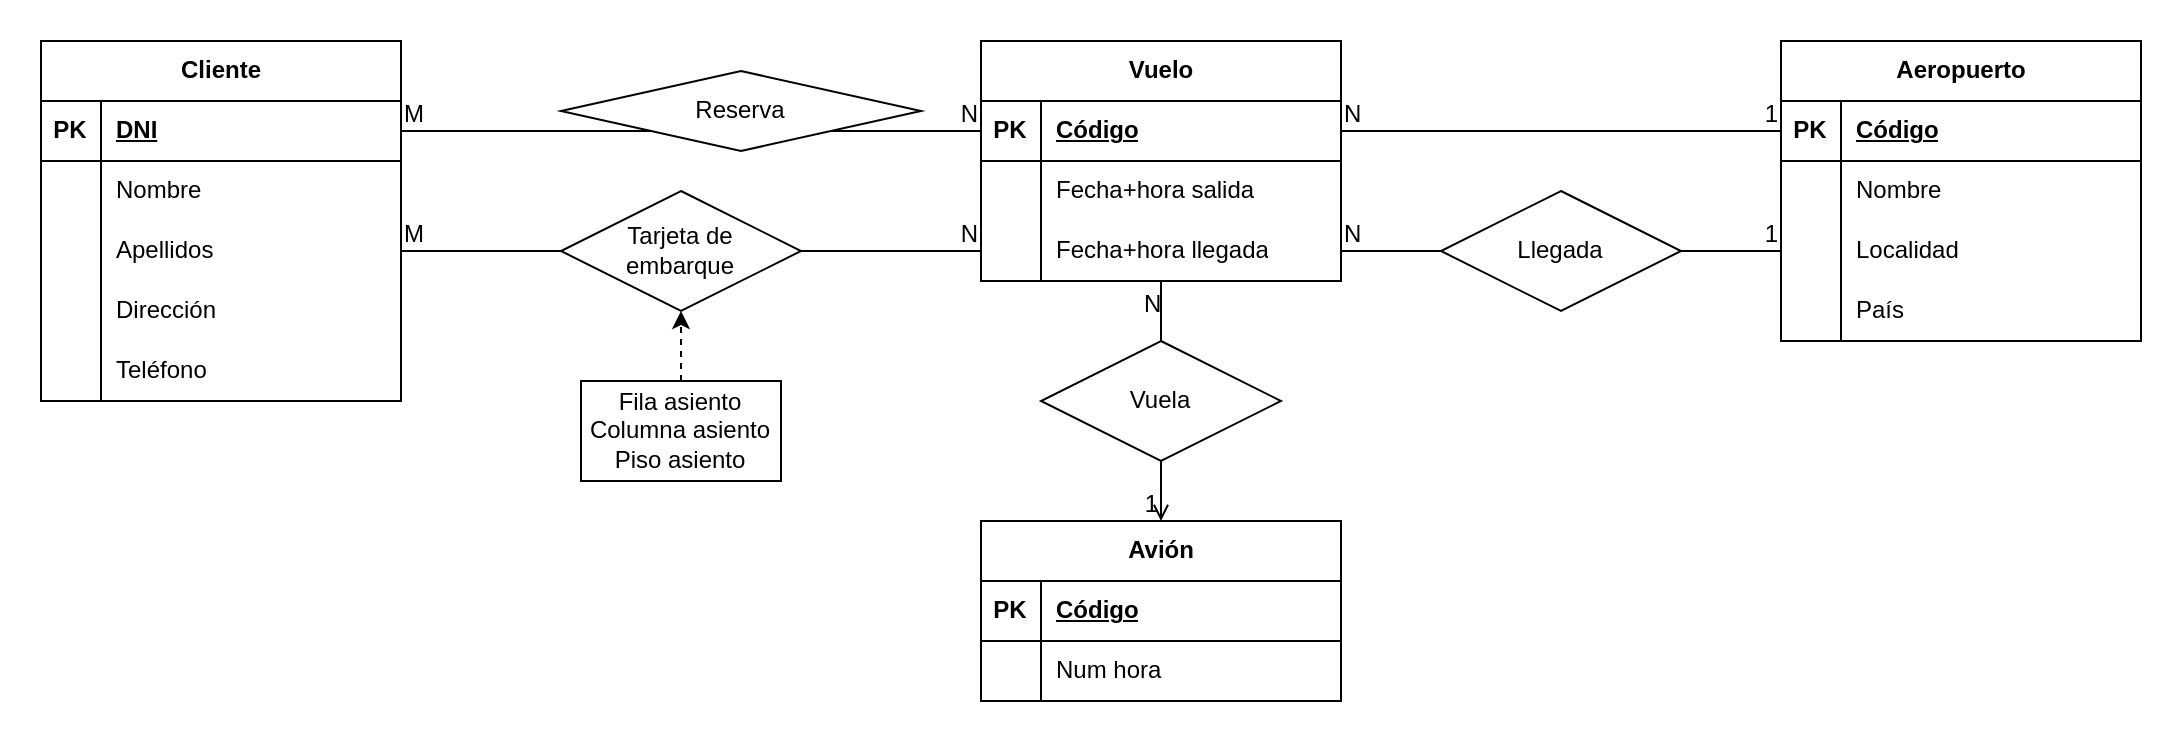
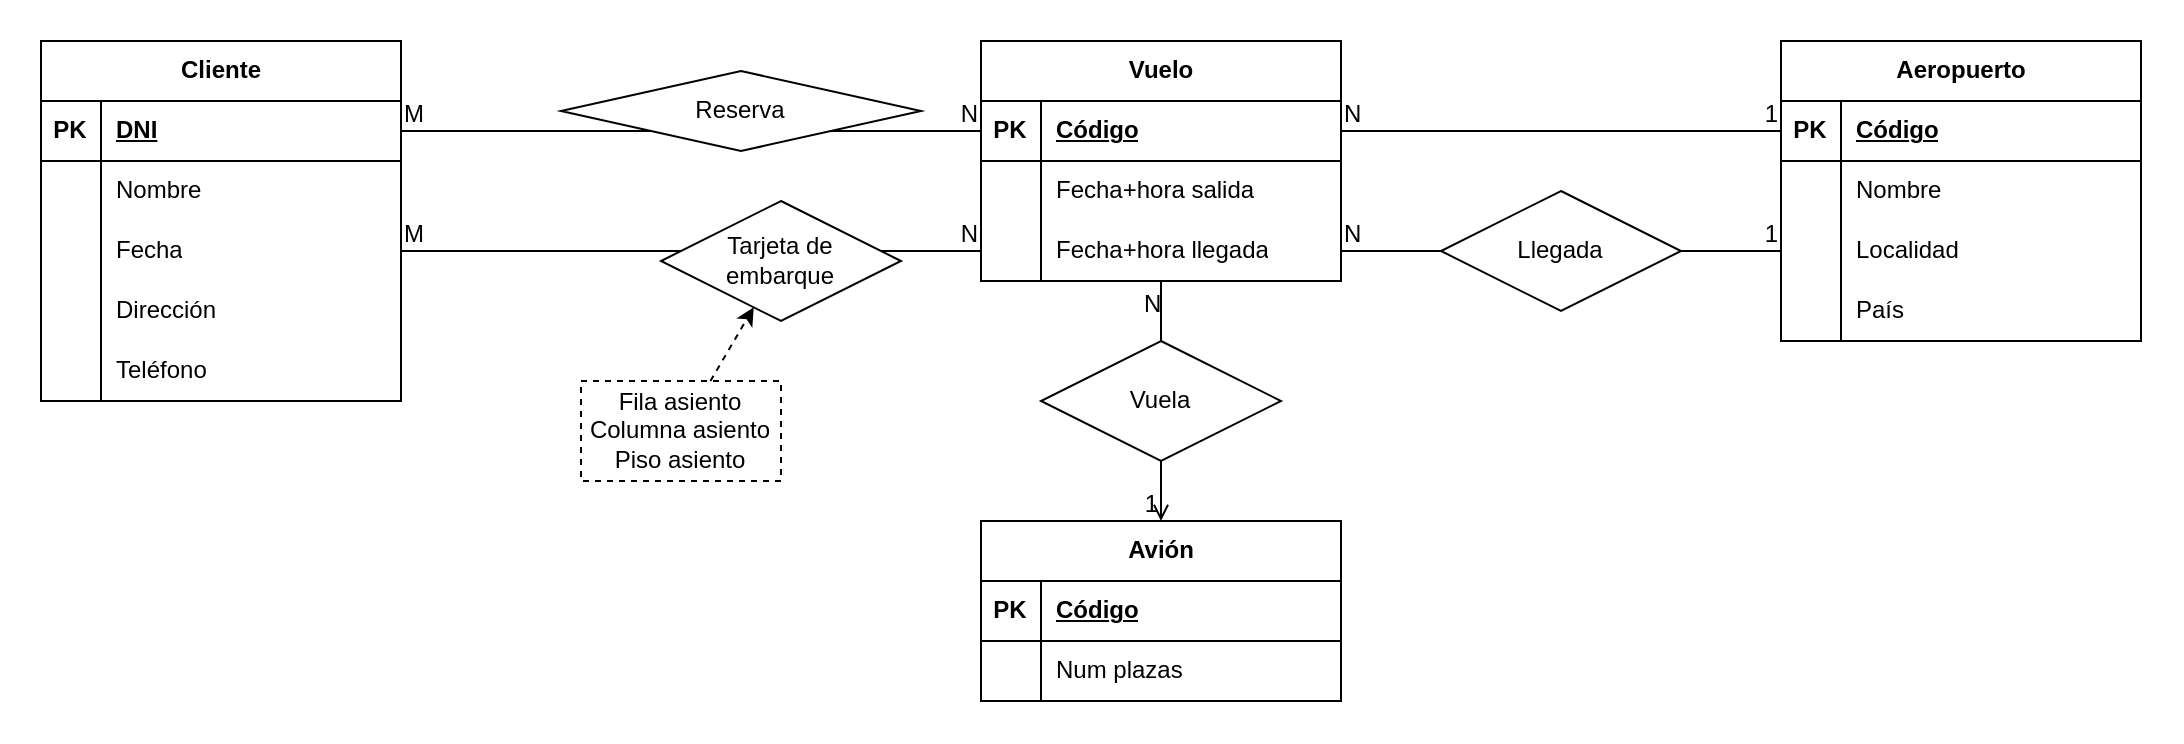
node "Apellidos": label "Apellidos" -> "Fecha"
node "Tarjeta de embarque": moved (681, 251) -> (781, 261)
node "Fila asiento Columna asiento Piso asiento": style solid -> dashed
node "Num hora": label "Num hora" -> "Num plazas"
